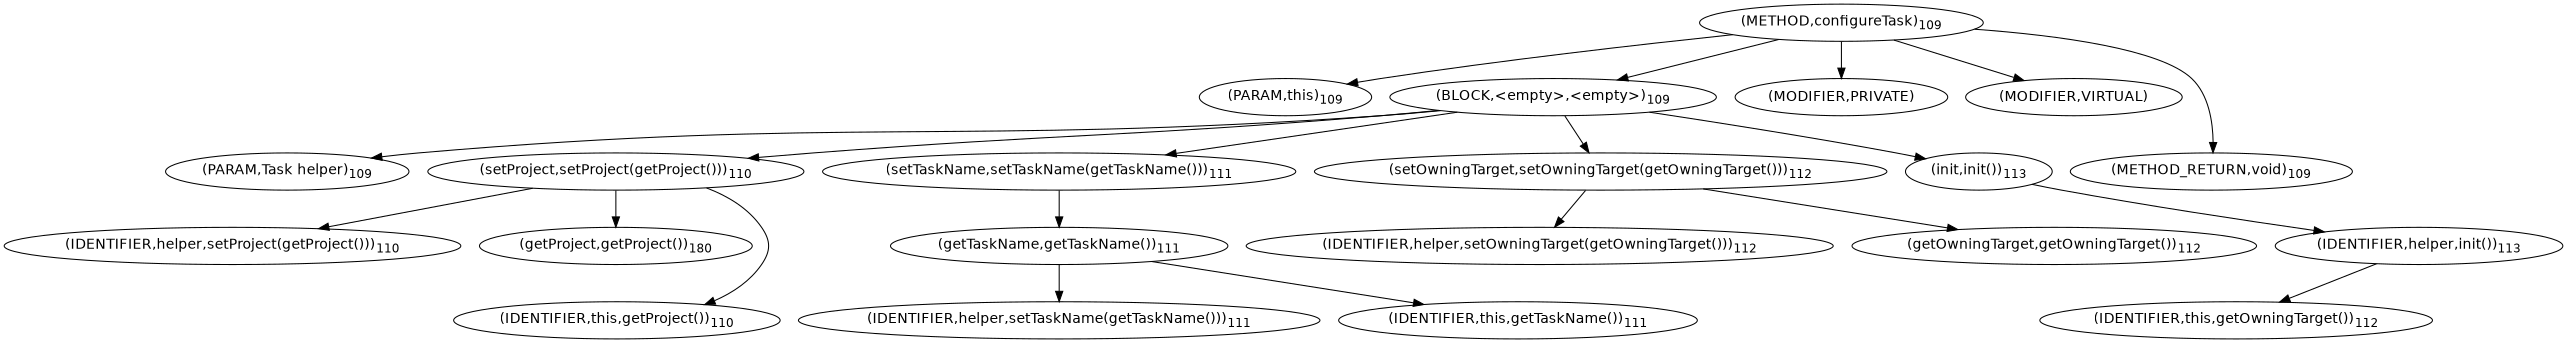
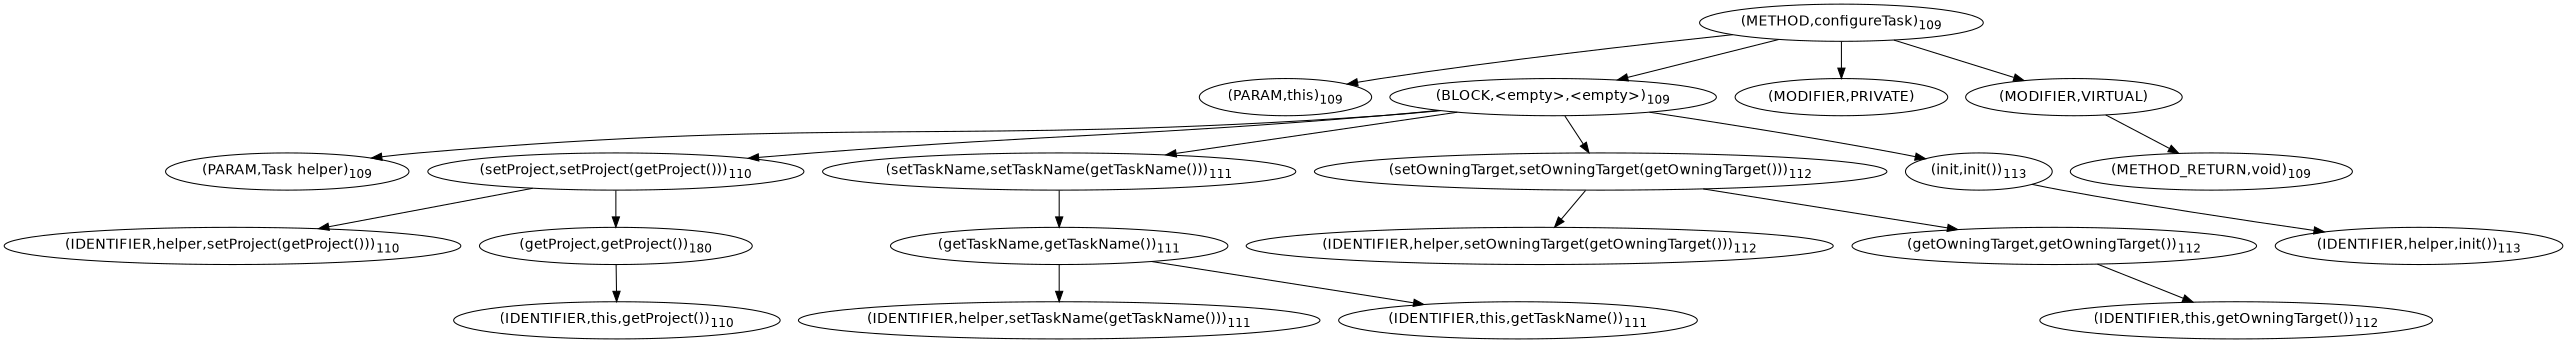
edge "(METHOD,configureTask)" -> "(METHOD_RETURN,void)": now "(MODIFIER,VIRTUAL)" -> "(METHOD_RETURN,void)"
edge "(setProject,setProject(getProject()))" -> "(IDENTIFIER,this,getProject())": now "(getProject,getProject())" -> "(IDENTIFIER,this,getProject())"
edge "(IDENTIFIER,helper,init())" -> "(IDENTIFIER,this,getOwningTarget())": now "(getOwningTarget,getOwningTarget())" -> "(IDENTIFIER,this,getOwningTarget())"
